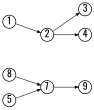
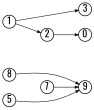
edge "2" -> "3": now "1" -> "3"
node "4": label "4" -> "0"
edge "8" -> "7": now "8" -> "9"
edge "5" -> "7": now "5" -> "9"
